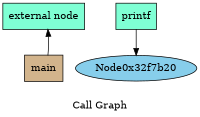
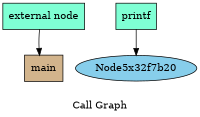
edge "main" -> "external node": reversed
node "Node0x32f7b20": label "Node0x32f7b20" -> "Node5x32f7b20"
